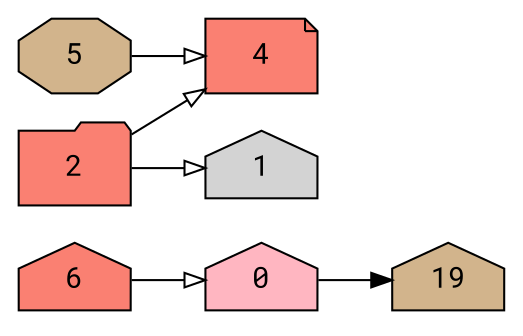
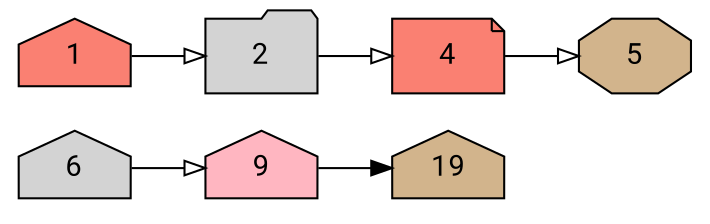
edge "5" -> "4": reversed
node "2": fillcolor salmon -> lightgrey
edge "2" -> "1": reversed
node "1": fillcolor lightgrey -> salmon
node "6": fillcolor salmon -> lightgrey
node "0": label "0" -> "9"
